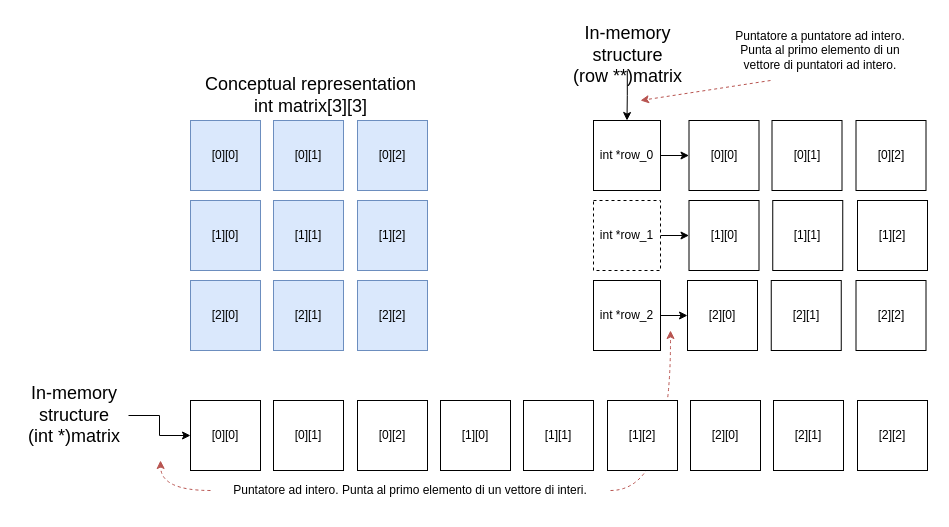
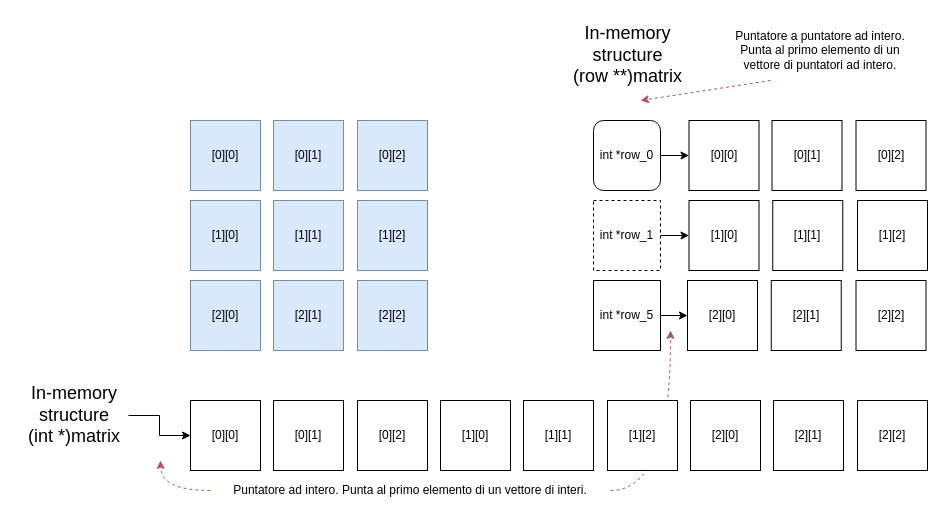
edge "In-memory structure (row **)matrix" -> "int *row_0": removed
node "Conceptual representation int matrix[3][3]": removed
node "int *row_0": shape rectangle -> rounded rectangle
node "int *row_2": label "int *row_2" -> "int *row_5"
